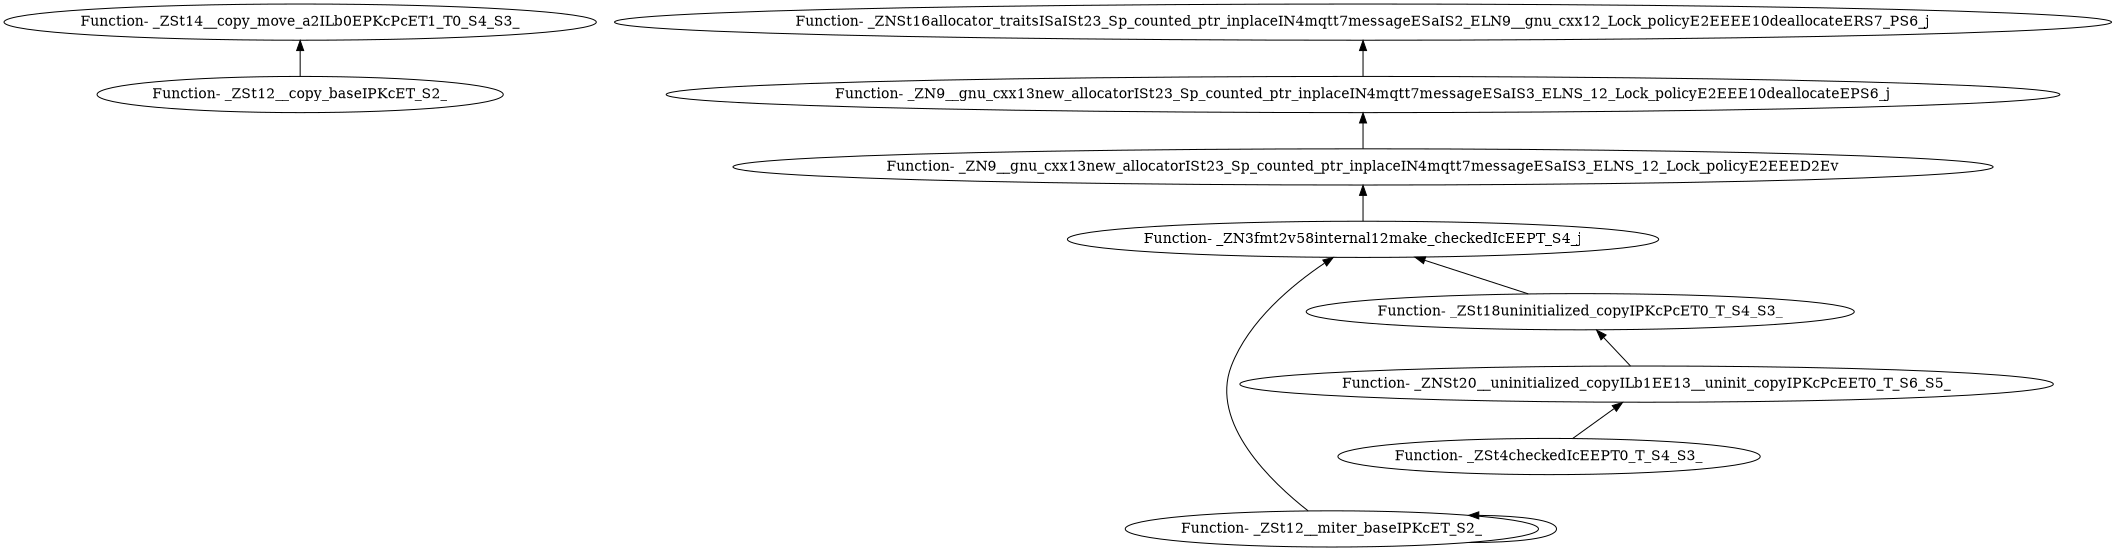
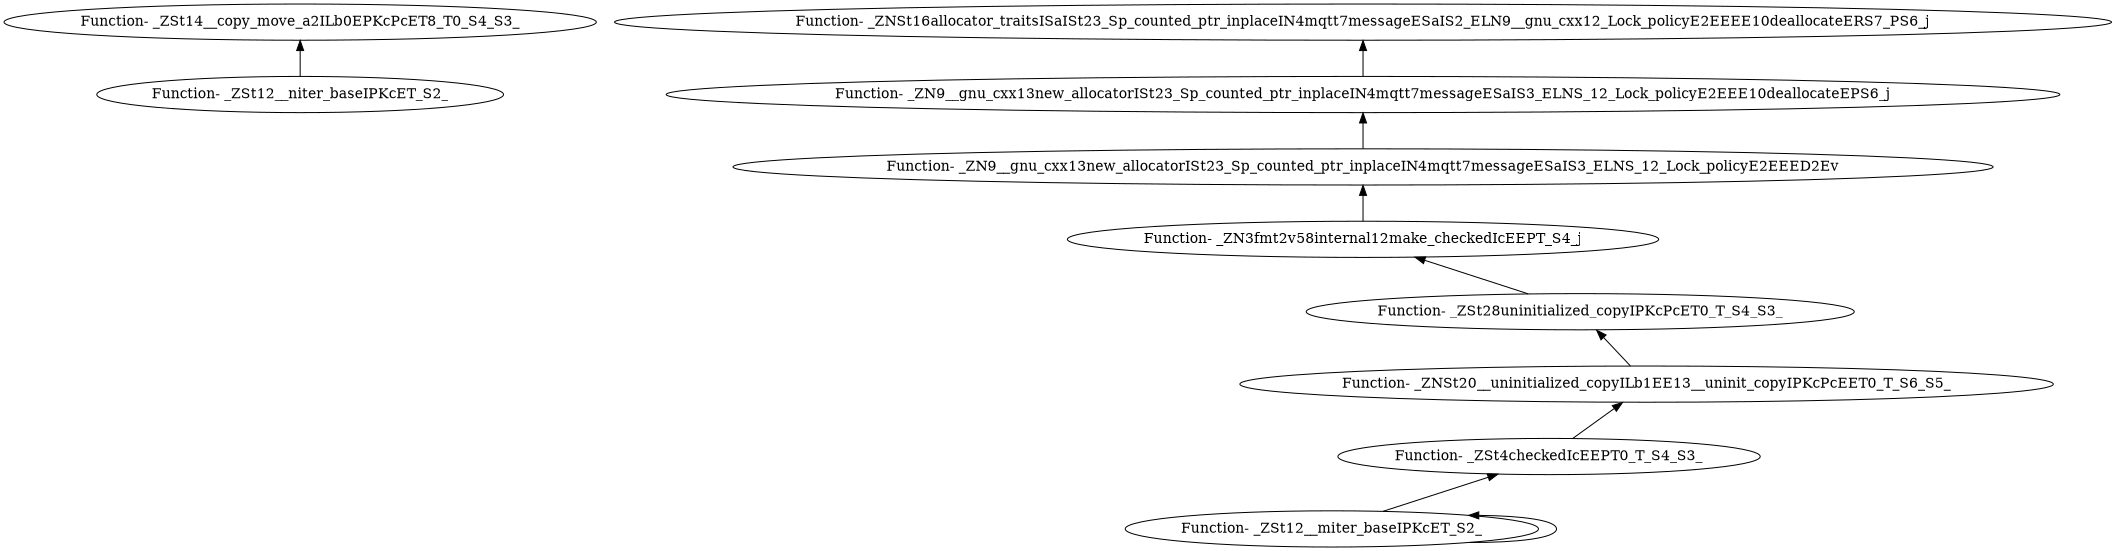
node "Function- _ZSt14__copy_move_a2ILb0EPKcPcET1_T0_S4_S3_": label "Function- _ZSt14__copy_move_a2ILb0EPKcPcET1_T0_S4_S3_" -> "Function- _ZSt14__copy_move_a2ILb0EPKcPcET8_T0_S4_S3_"
node "Function- _ZSt12__copy_baseIPKcET_S2_": label "Function- _ZSt12__copy_baseIPKcET_S2_" -> "Function- _ZSt12__niter_baseIPKcET_S2_"
node "Function- _ZSt18uninitialized_copyIPKcPcET0_T_S4_S3_": label "Function- _ZSt18uninitialized_copyIPKcPcET0_T_S4_S3_" -> "Function- _ZSt28uninitialized_copyIPKcPcET0_T_S4_S3_"
edge "Function- _ZSt12__miter_baseIPKcET_S2_" -> "Function- _ZN3fmt2v58internal12make_checkedIcEEPT_S4_j": now "Function- _ZSt12__miter_baseIPKcET_S2_" -> "Function- _ZSt4checkedIcEEPT0_T_S4_S3_"
